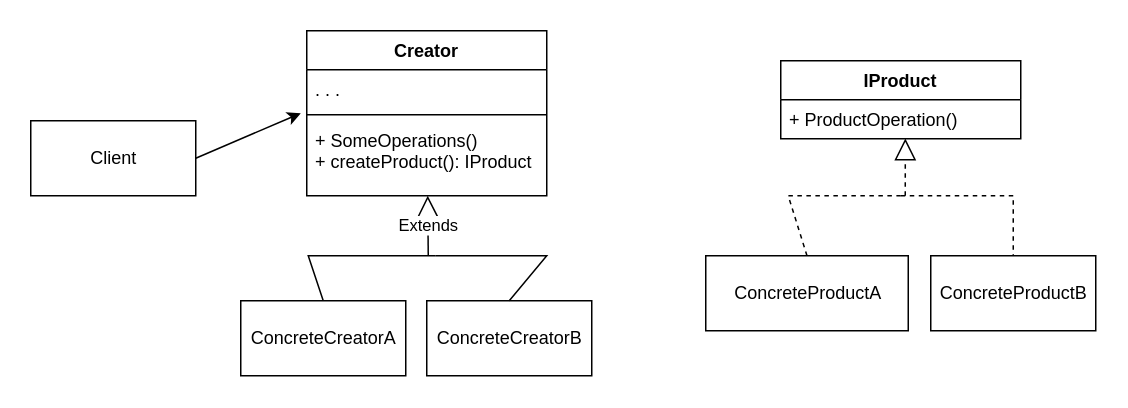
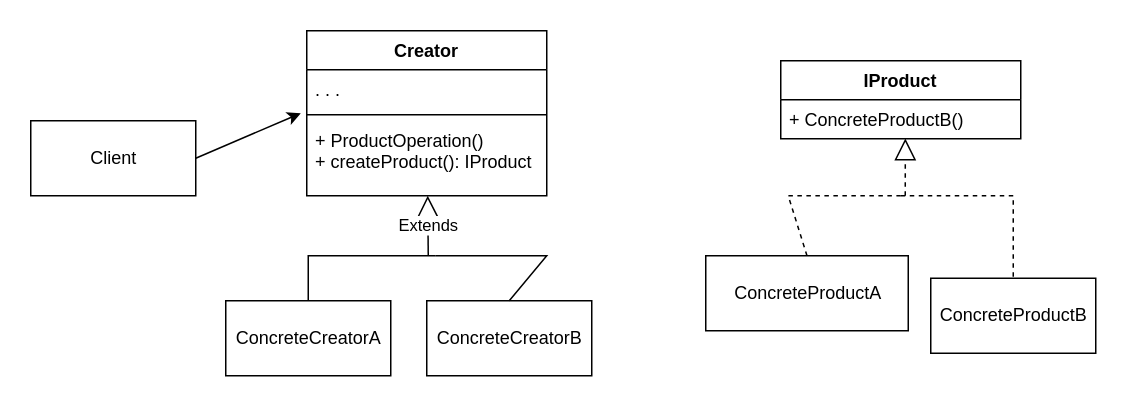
node "+ ProductOperation()": label "+ ProductOperation()" -> "+ ConcreteProductB()"
node "+ SomeOperations() + createProduct(): IProduct": label "+ SomeOperations() + createProduct(): IProduct" -> "+ ProductOperation() + createProduct(): IProduct"
node "ConcreteProductB": moved (1013, 293) -> (1013, 316)
node "ConcreteCreatorA": moved (323, 338) -> (308, 338)
